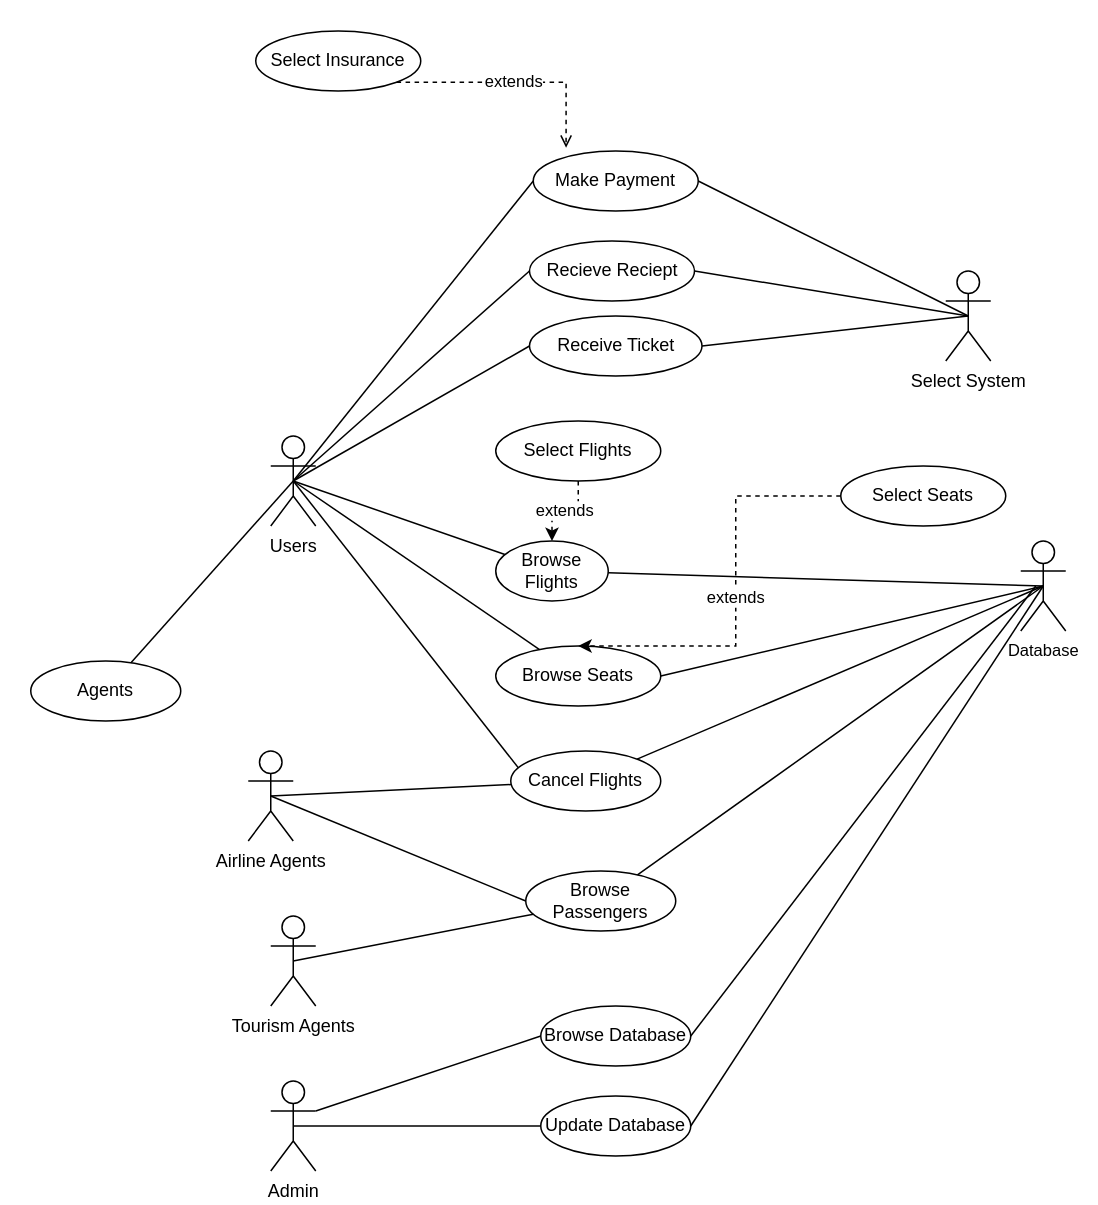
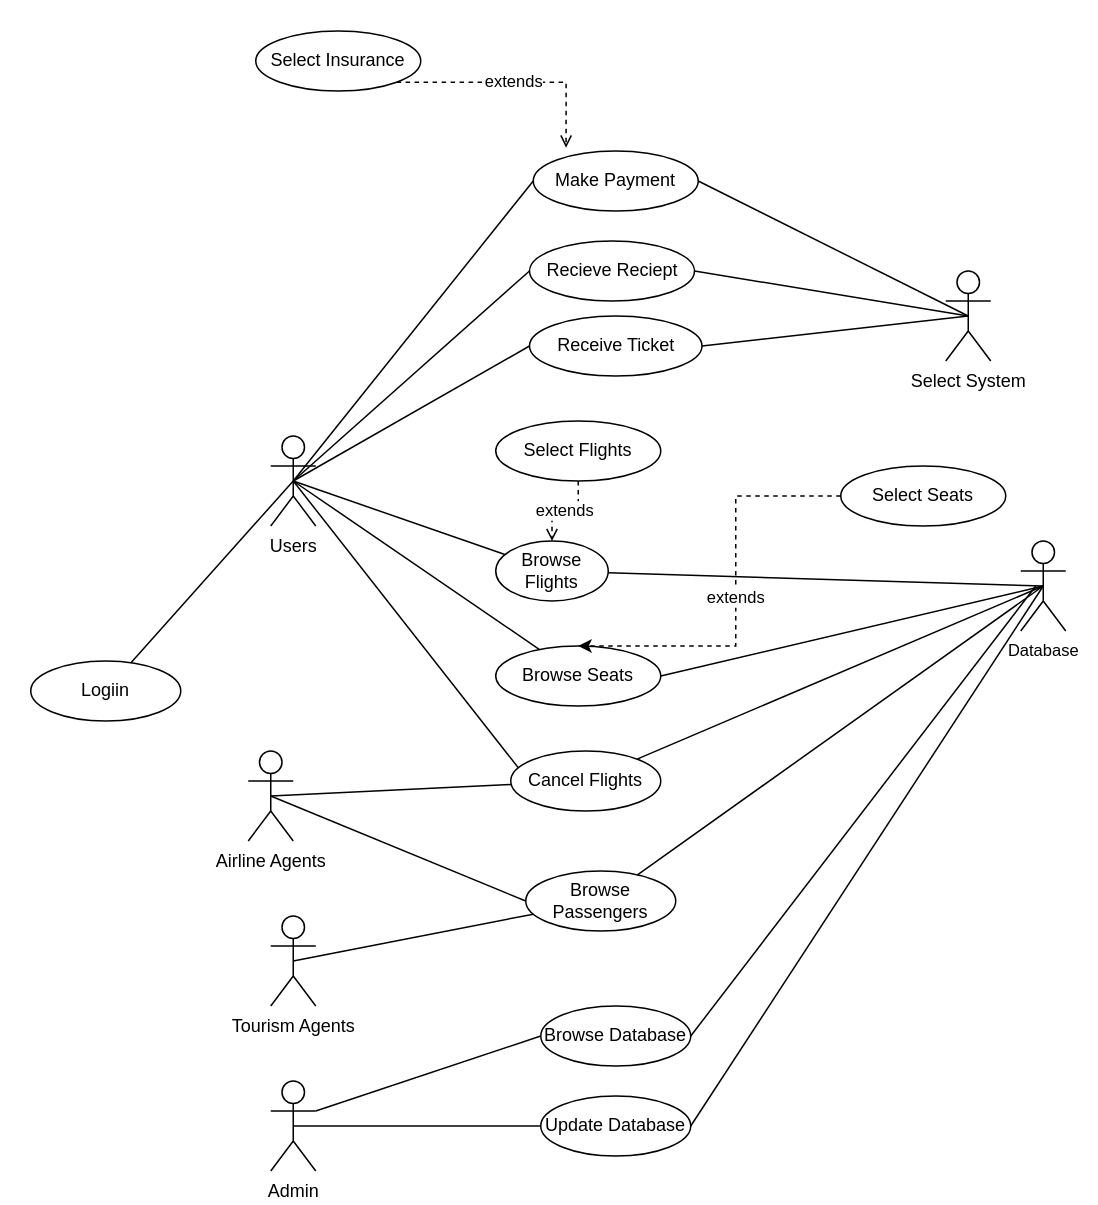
edge "Select Flights" -> "Browse Flights": arrowhead classic -> open
node "Agents": label "Agents" -> "Logiin"
